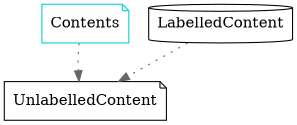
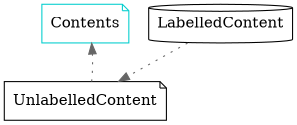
edge "Contents" -> "UnlabelledContent": reversed
